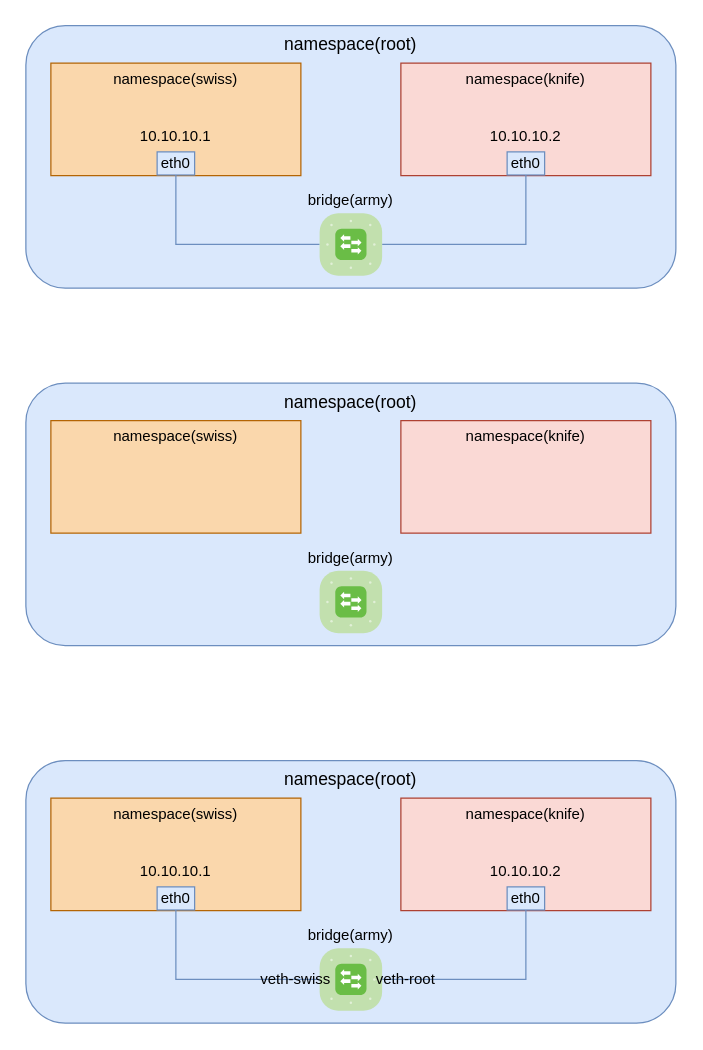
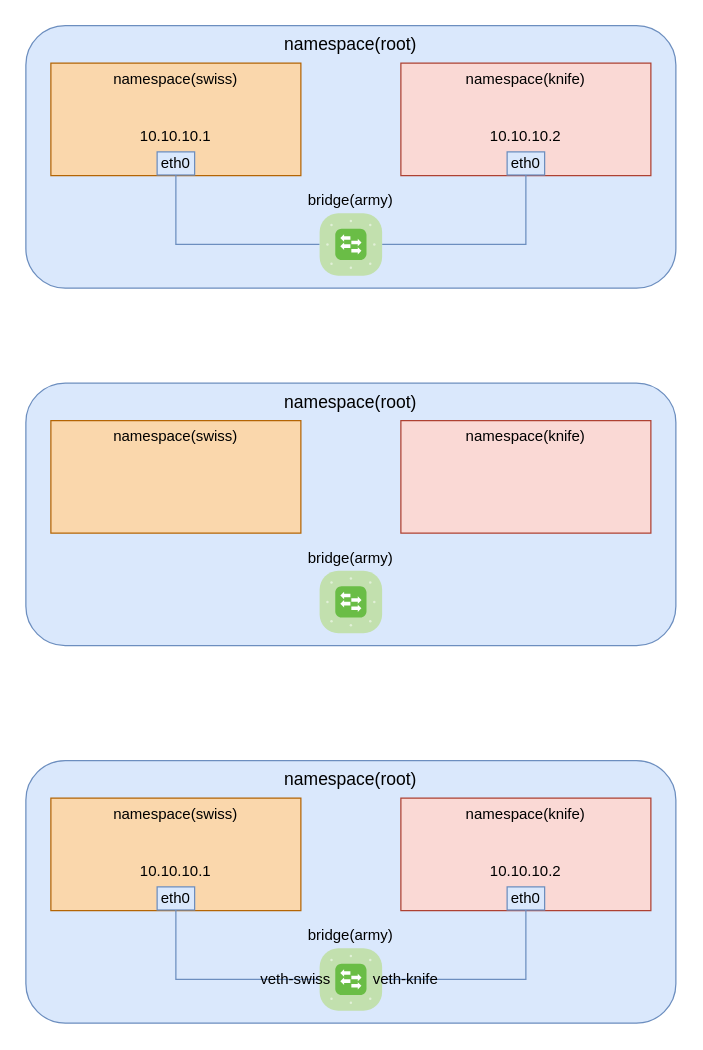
node "veth‐root": label "veth‐root" -> "veth‐knife"
